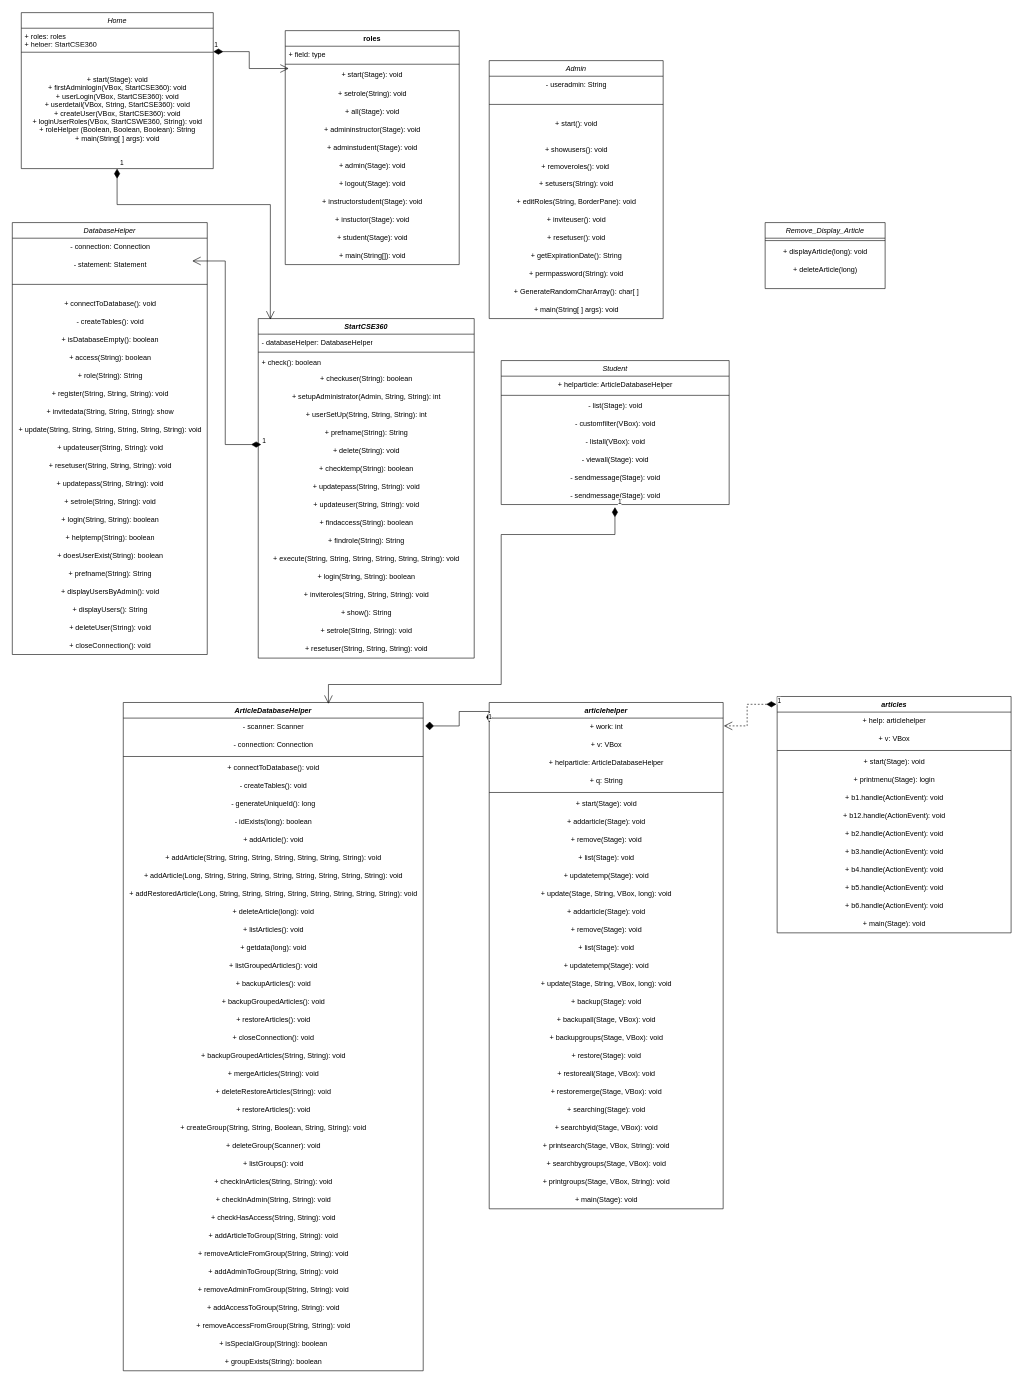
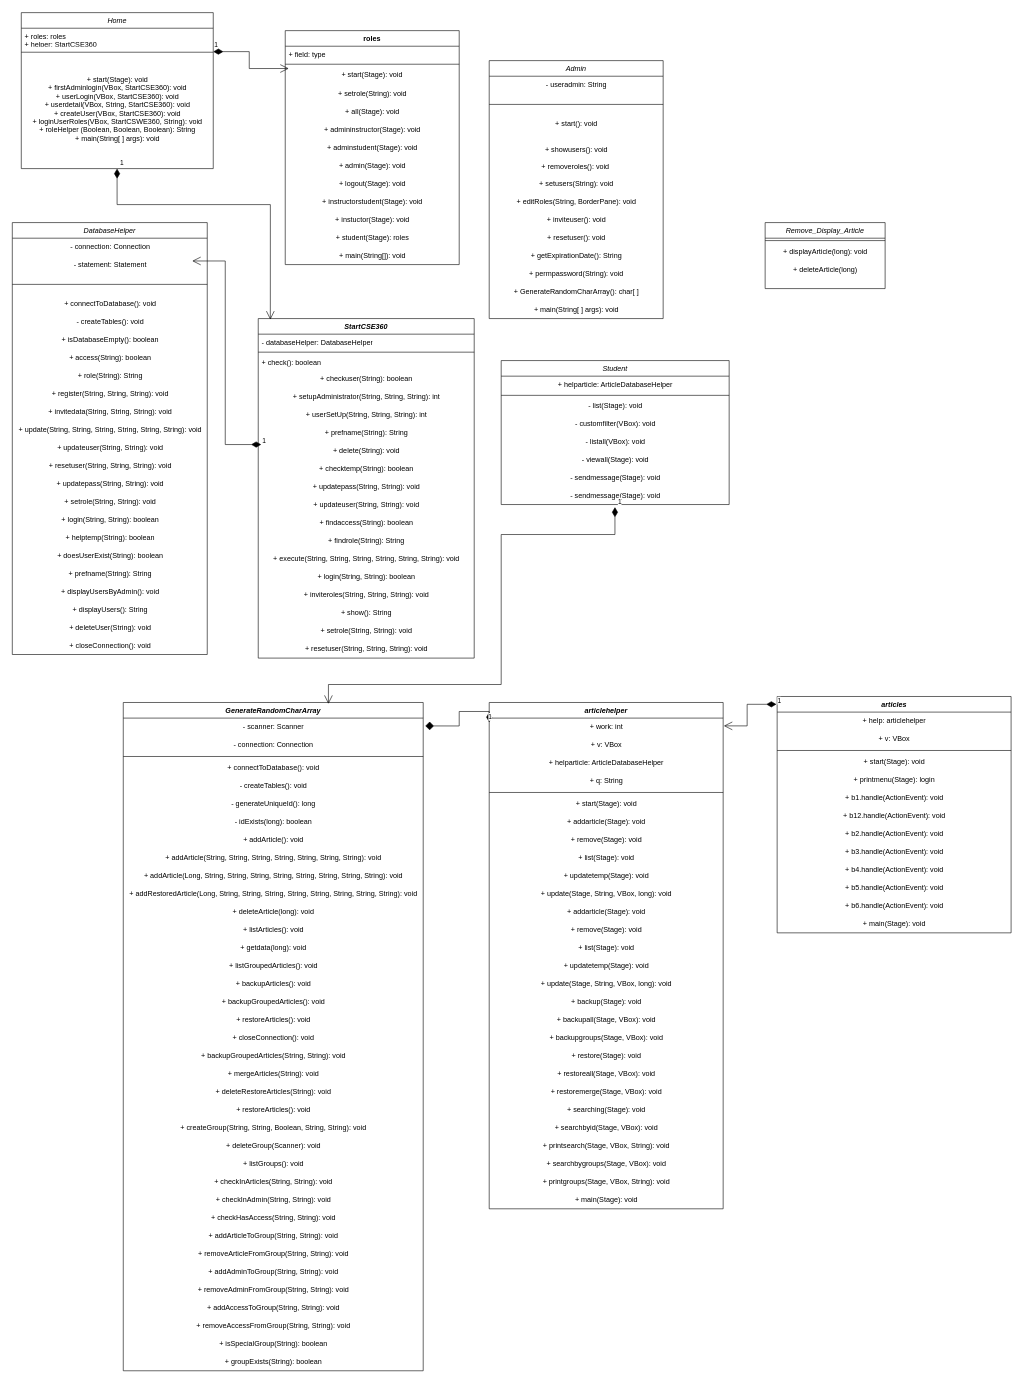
node "+ student(Stage): void": label "+ student(Stage): void" -> "+ student(Stage): roles"
node "+ setupAdministrator(Admin, String, String): int": label "+ setupAdministrator(Admin, String, String): int" -> "+ setupAdministrator(String, String, String): int"
node "+ invitedata(String, String, String): show": label "+ invitedata(String, String, String): show" -> "+ invitedata(String, String, String): void"
node "ArticleDatabaseHelper": label "ArticleDatabaseHelper" -> "GenerateRandomCharArray"
edge "+ work: int" -- "articles": style dashed -> solid
